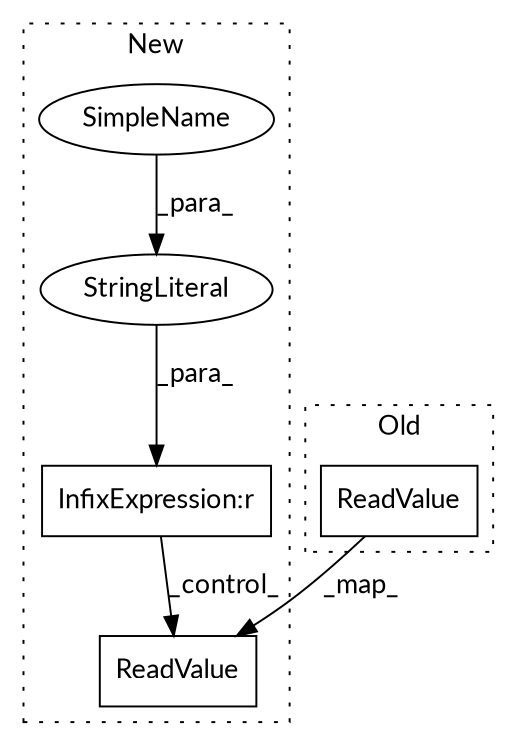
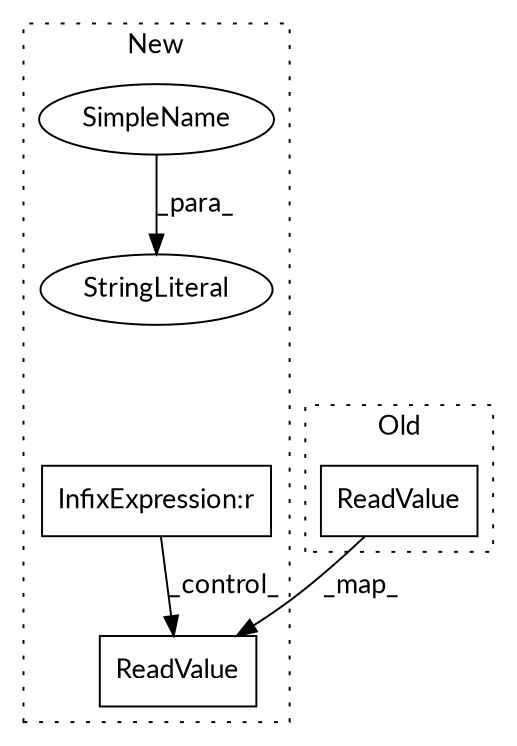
edge "StringLiteral" -> "InfixExpression:r": removed, label "_para_"
